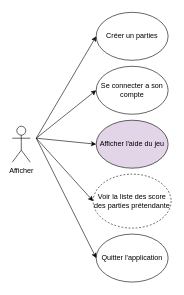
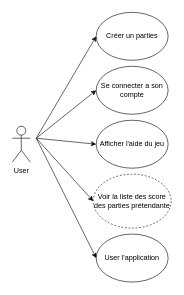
node "Afficher l'aide du jeu": fillcolor #e1d5e7 -> #ffffff
node "Afficher": label "Afficher" -> "User"
node "Quitter l'application": label "Quitter l'application" -> "User l'application"
